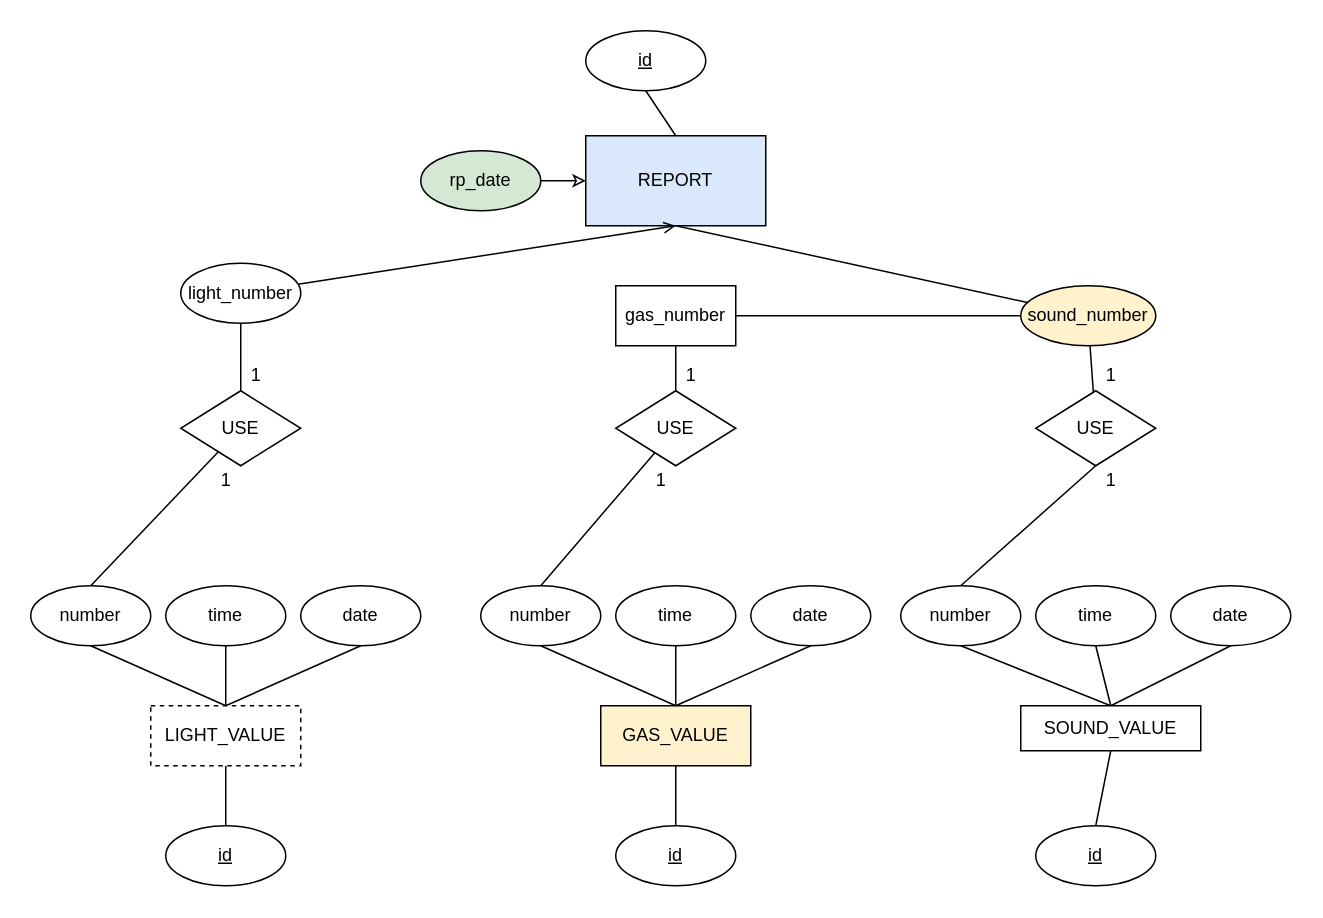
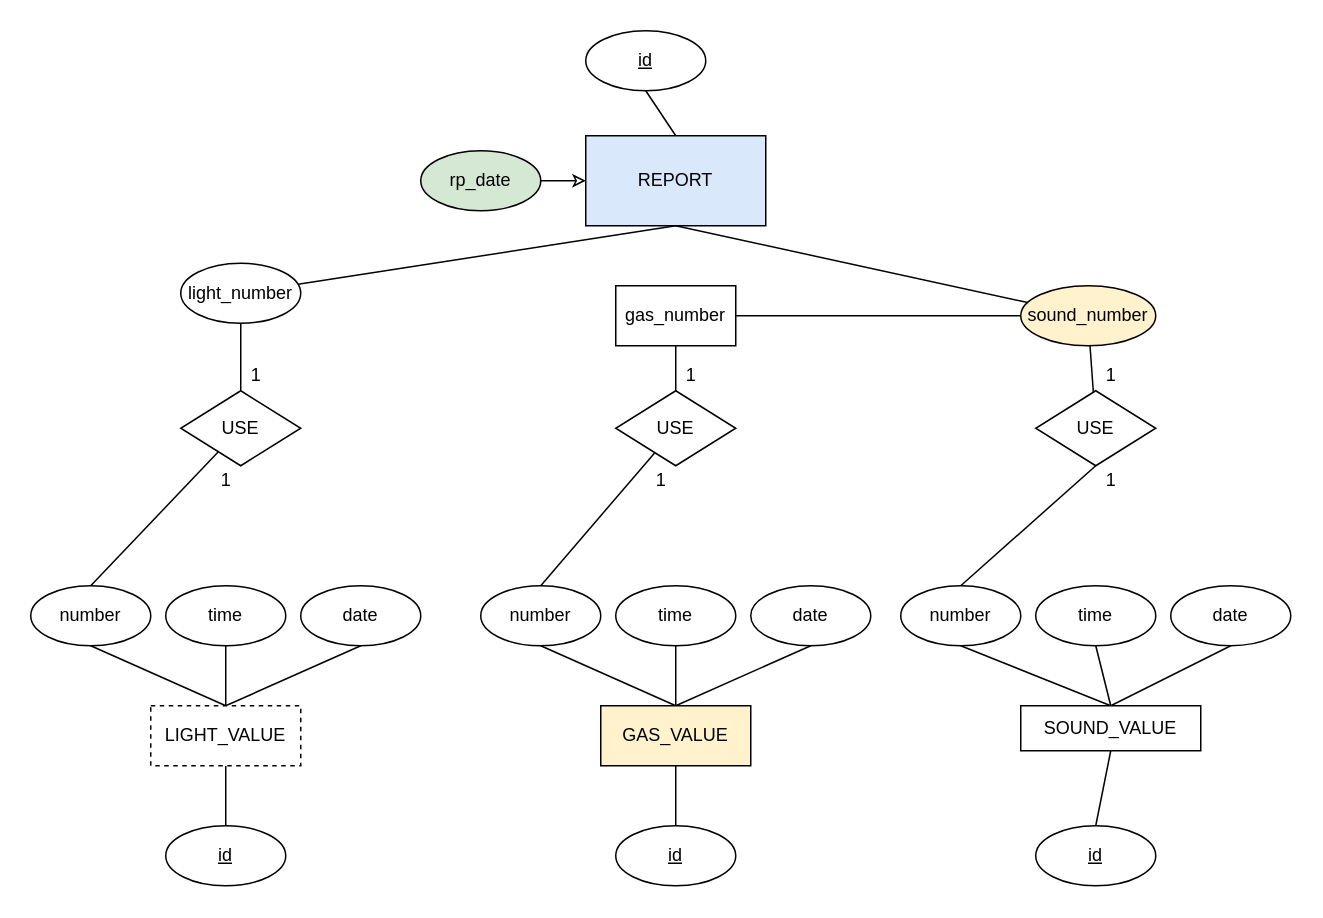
edge "light_number" -> "REPORT": arrowhead open -> none
